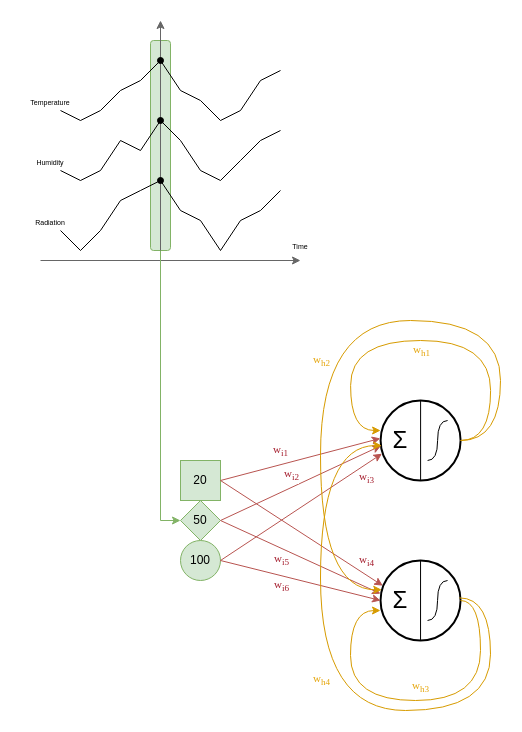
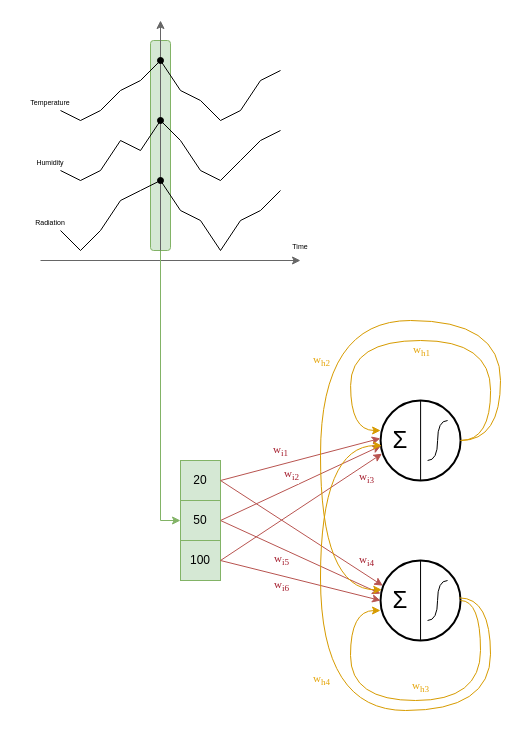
node "50": shape diamond -> rectangle
node "100": shape ellipse -> rectangle
